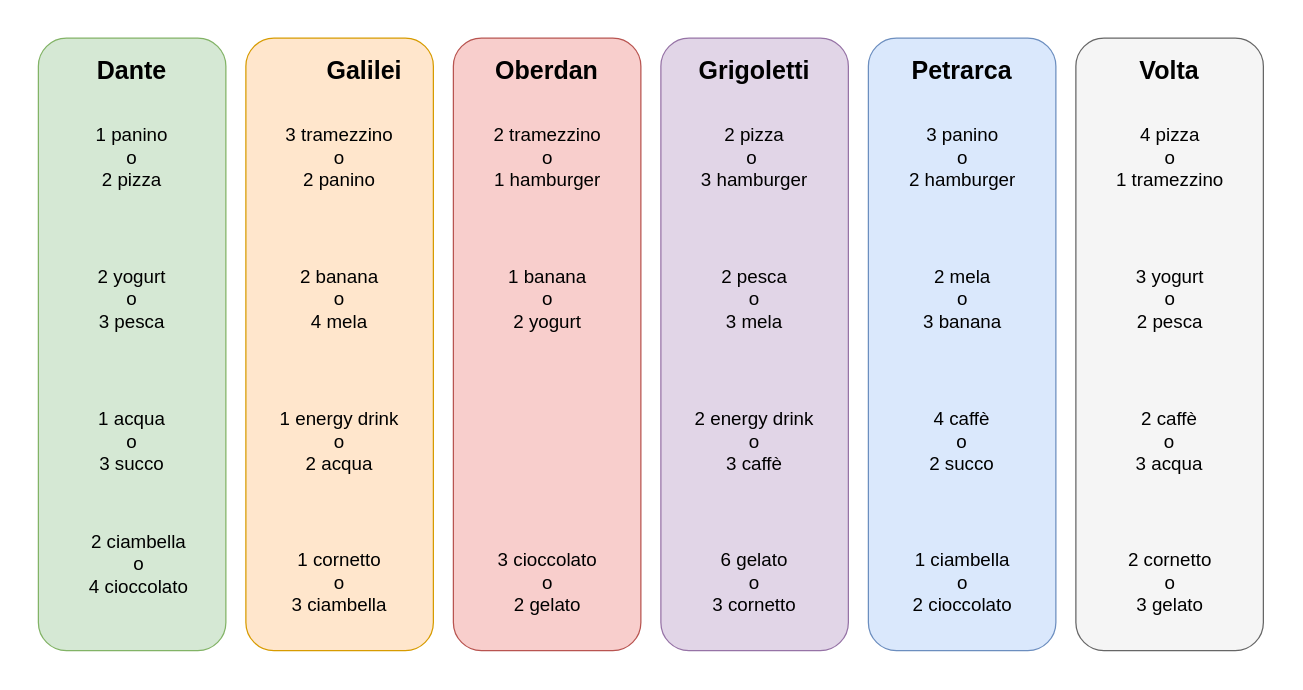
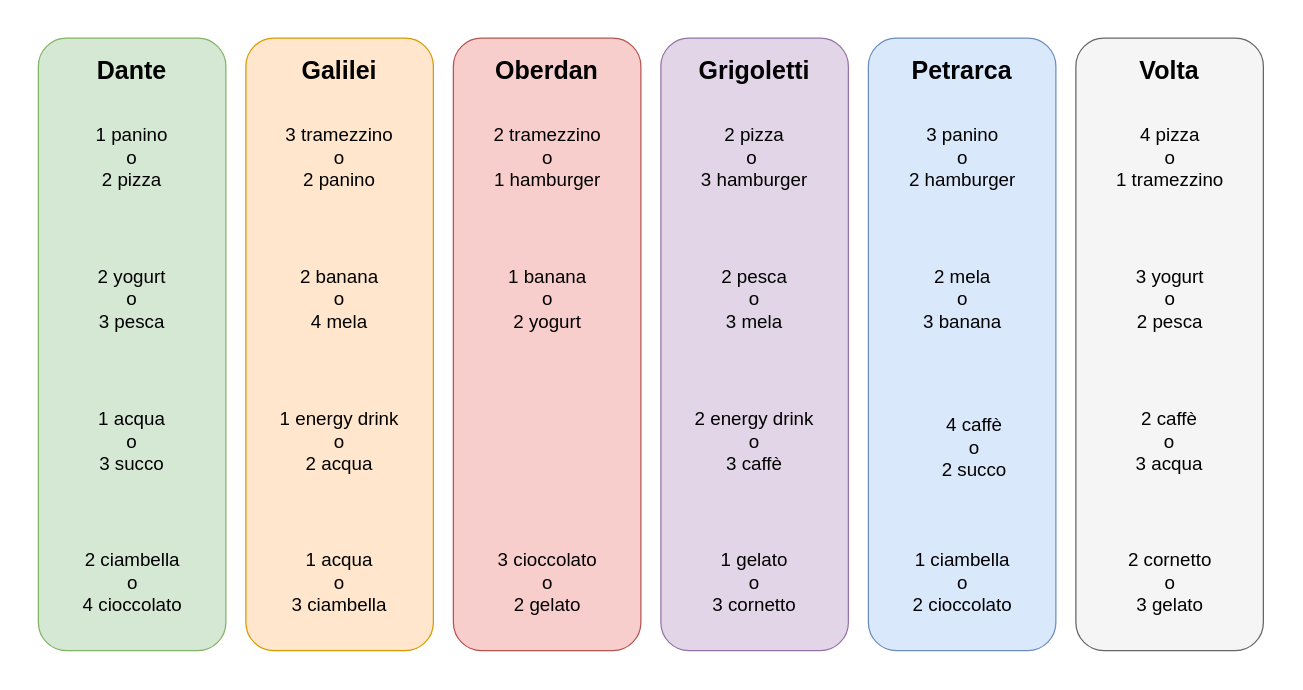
node "Galilei": moved (364, 69) -> (339, 69)
node "4 caffè o 2 succo": moved (962, 441) -> (974, 447)
node "2 ciambella o 4 cioccolato": moved (138, 563) -> (132, 582)
node "1 cornetto o 3 ciambella": label "1 cornetto o 3 ciambella" -> "1 acqua o 3 ciambella"
node "6 gelato o 3 cornetto": label "6 gelato o 3 cornetto" -> "1 gelato o 3 cornetto"
